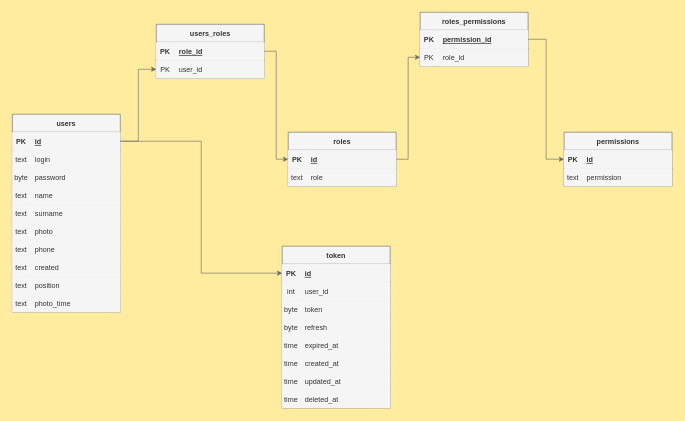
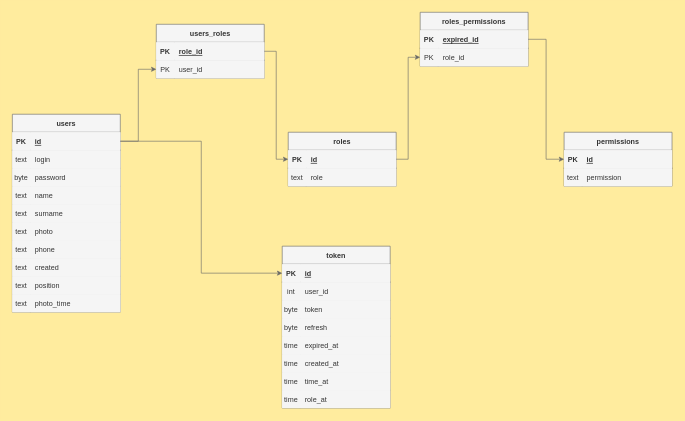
node "permission_id": label "permission_id" -> "expired_id"
node "updated_at": label "updated_at" -> "time_at"
node "deleted_at": label "deleted_at" -> "role_at"
